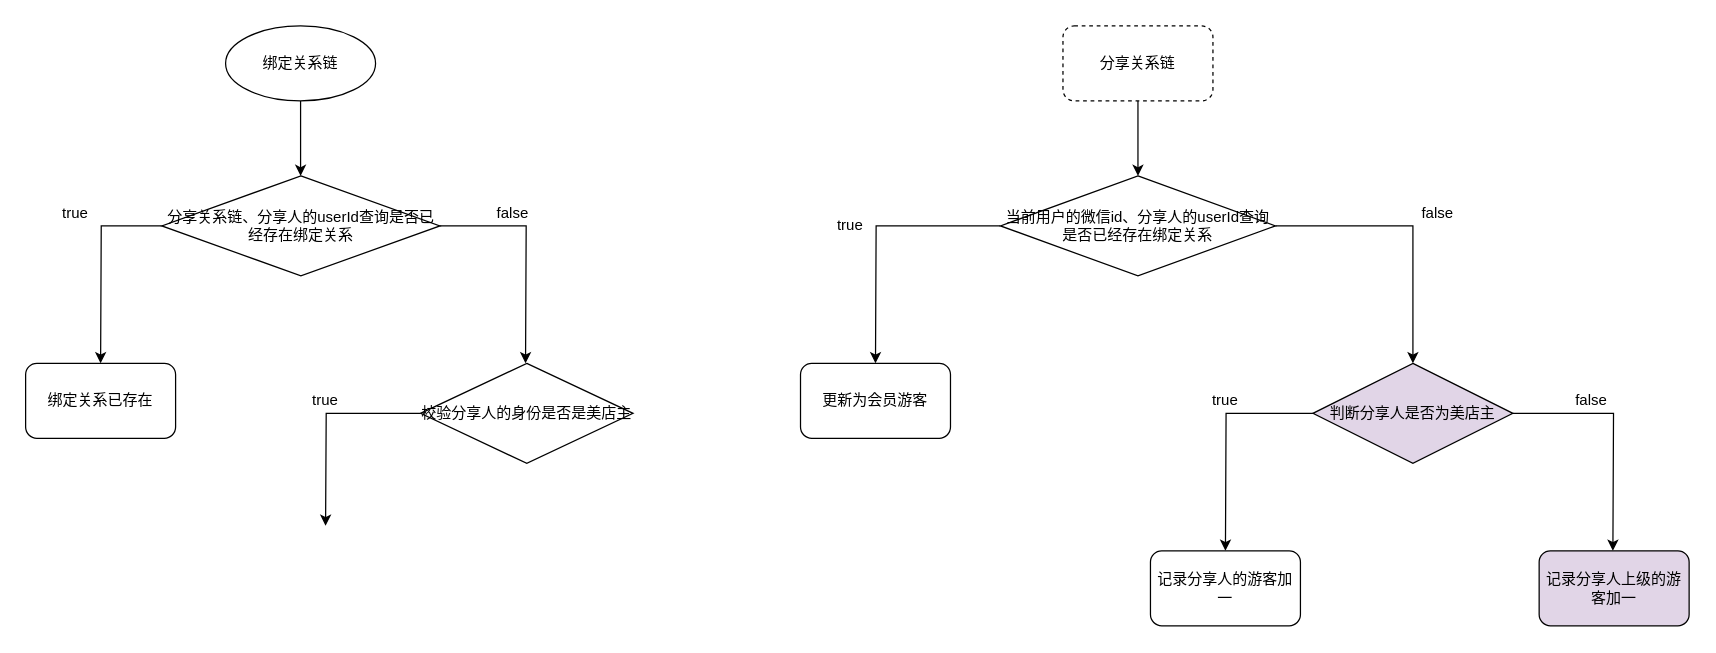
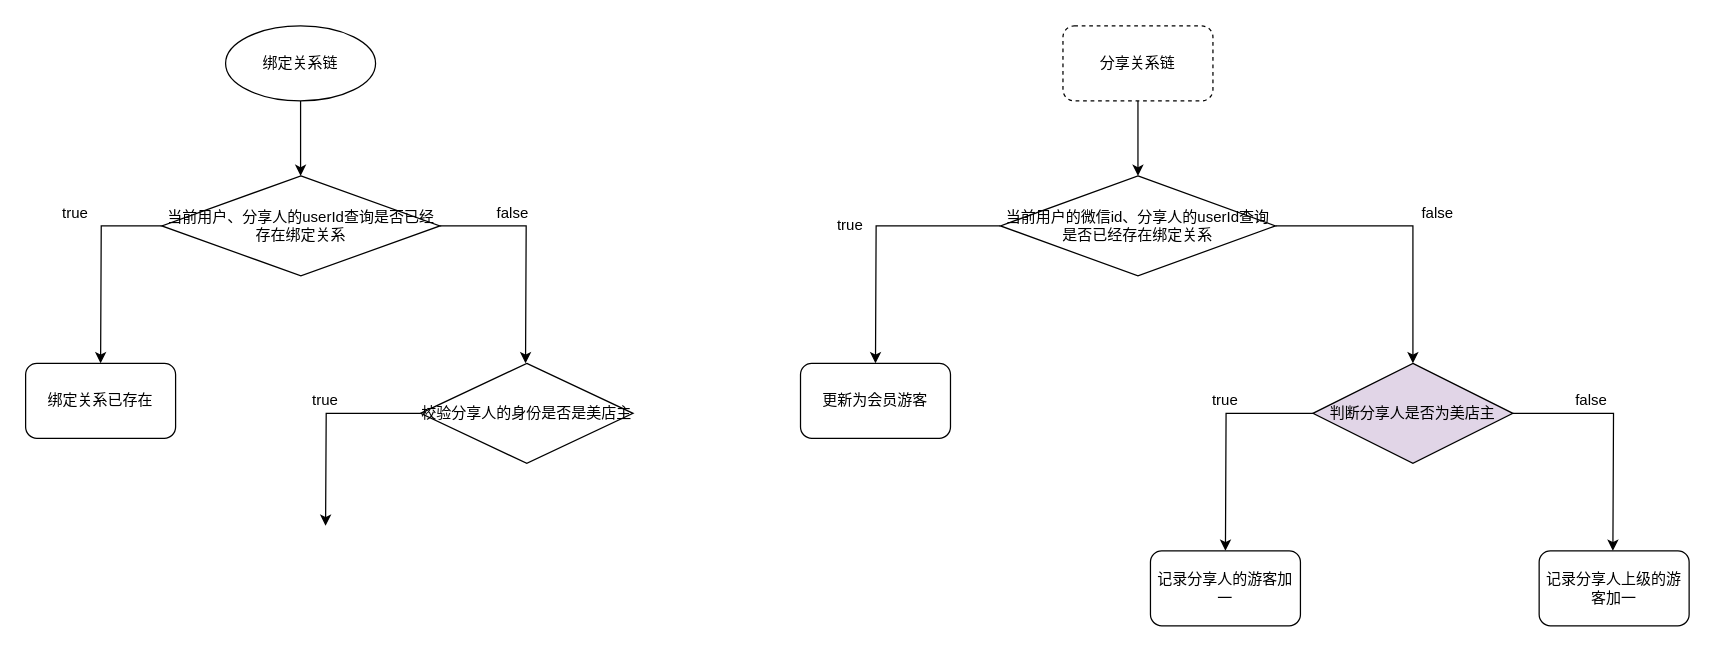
node "分享关系链、分享人的userId查询是否已经存在绑定关系": label "分享关系链、分享人的userId查询是否已经存在绑定关系" -> "当前用户、分享人的userId查询是否已经存在绑定关系"
node "记录分享人上级的游客加一": fillcolor #e1d5e7 -> #ffffff
